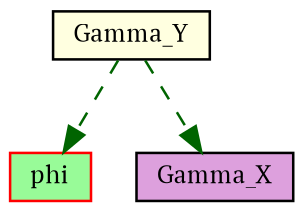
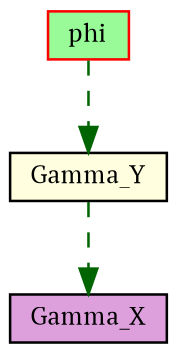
edge "Gamma_Y" -> "phi": reversed
